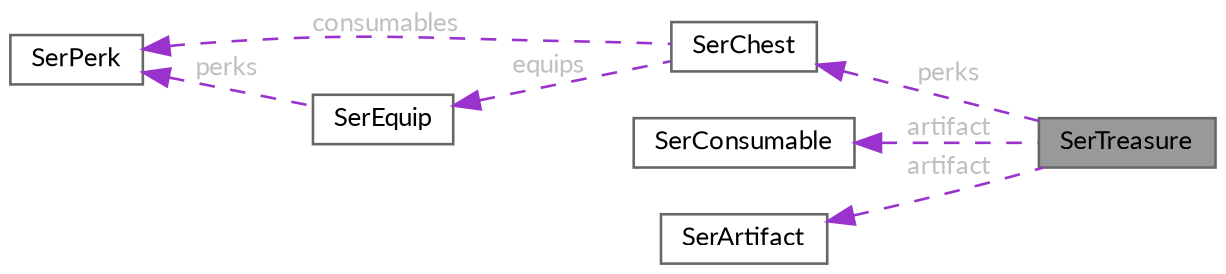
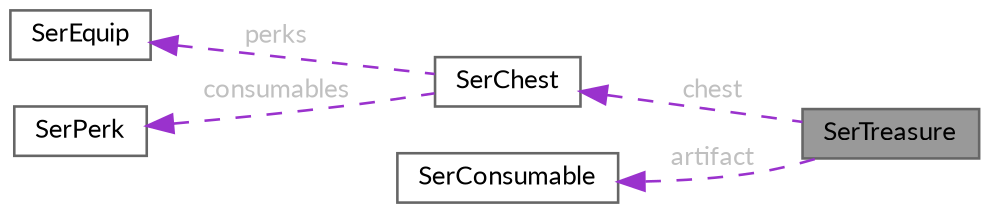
edge "SerChest" -> "SerEquip": label " equips" -> " perks"
edge "SerTreasure" -> "SerChest": label " perks" -> " chest"
edge "SerEquip" -> "SerPerk": removed, label "perks"
node "SerArtifact": removed
